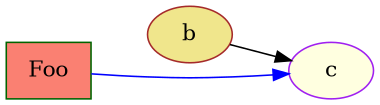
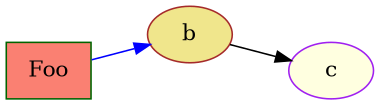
edge "Foo" -> "c": now "Foo" -> "b"
